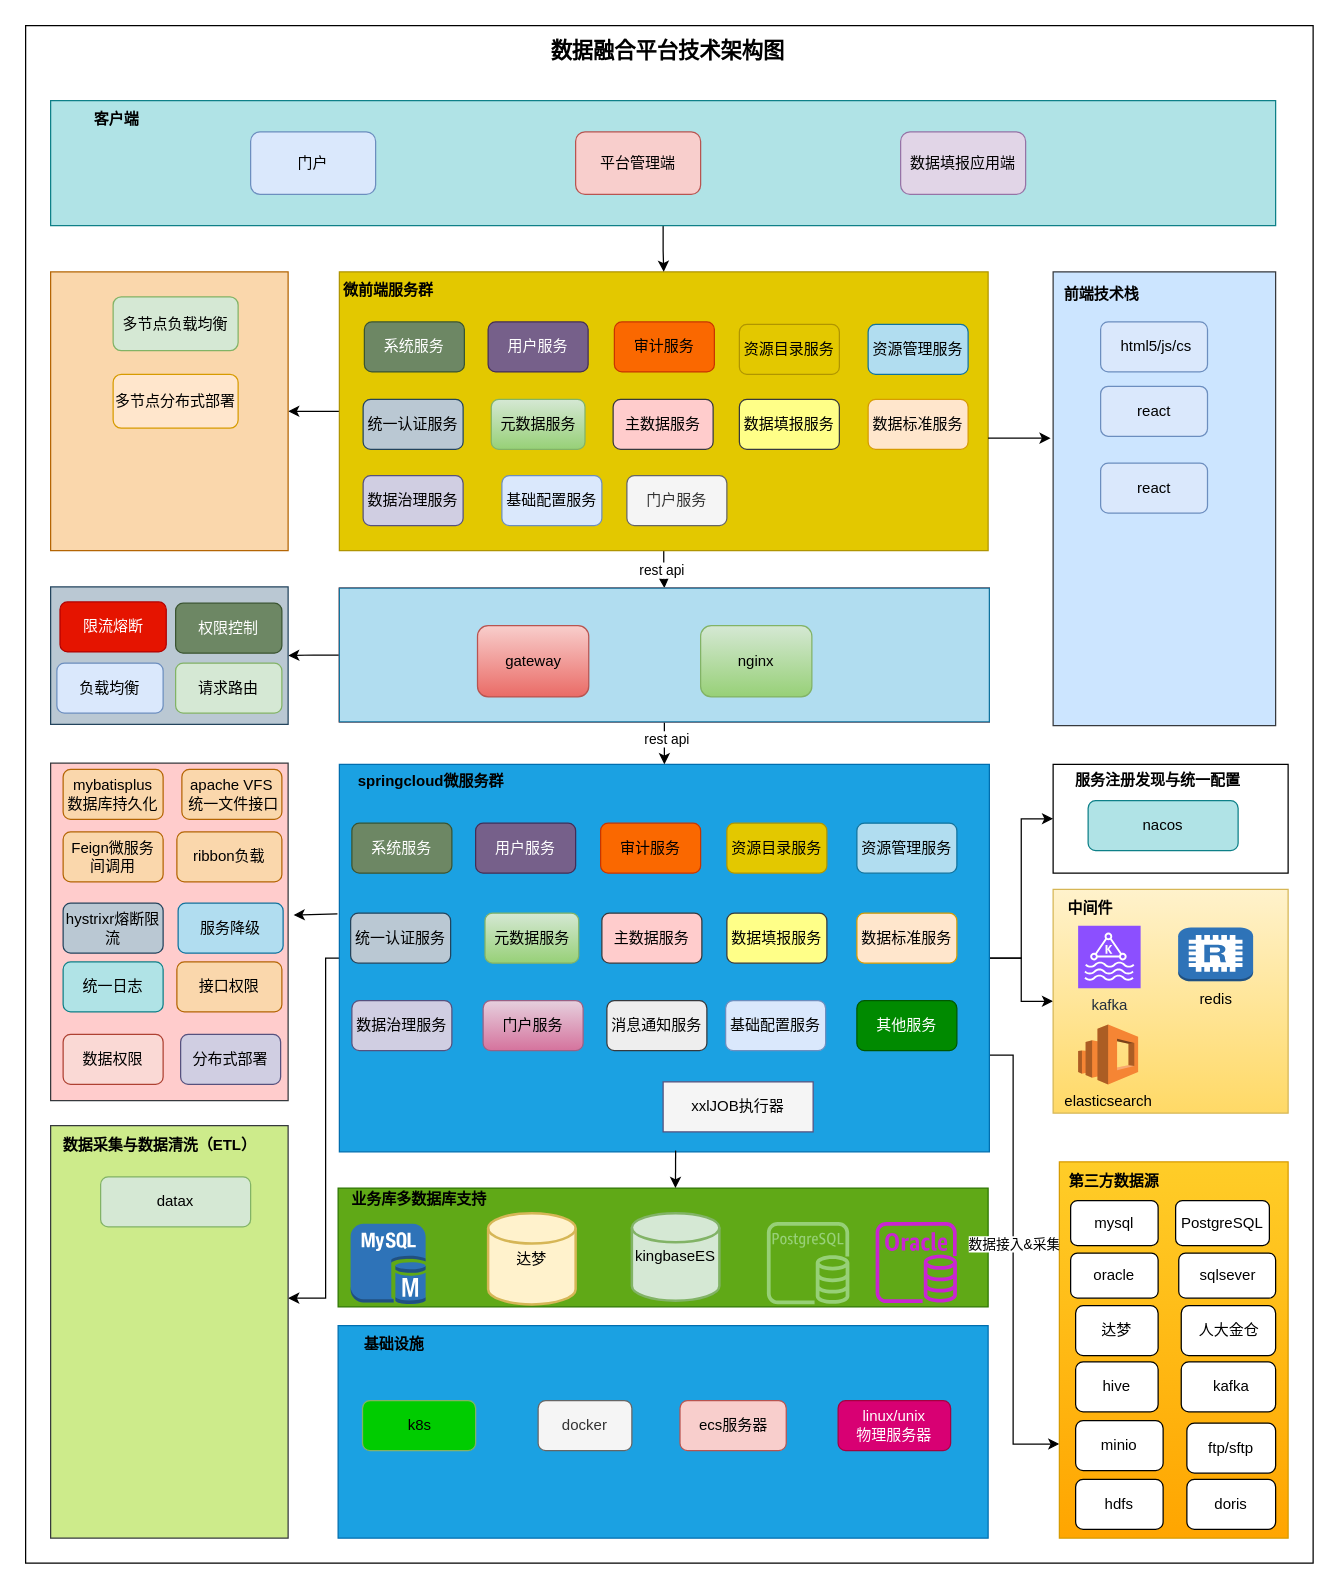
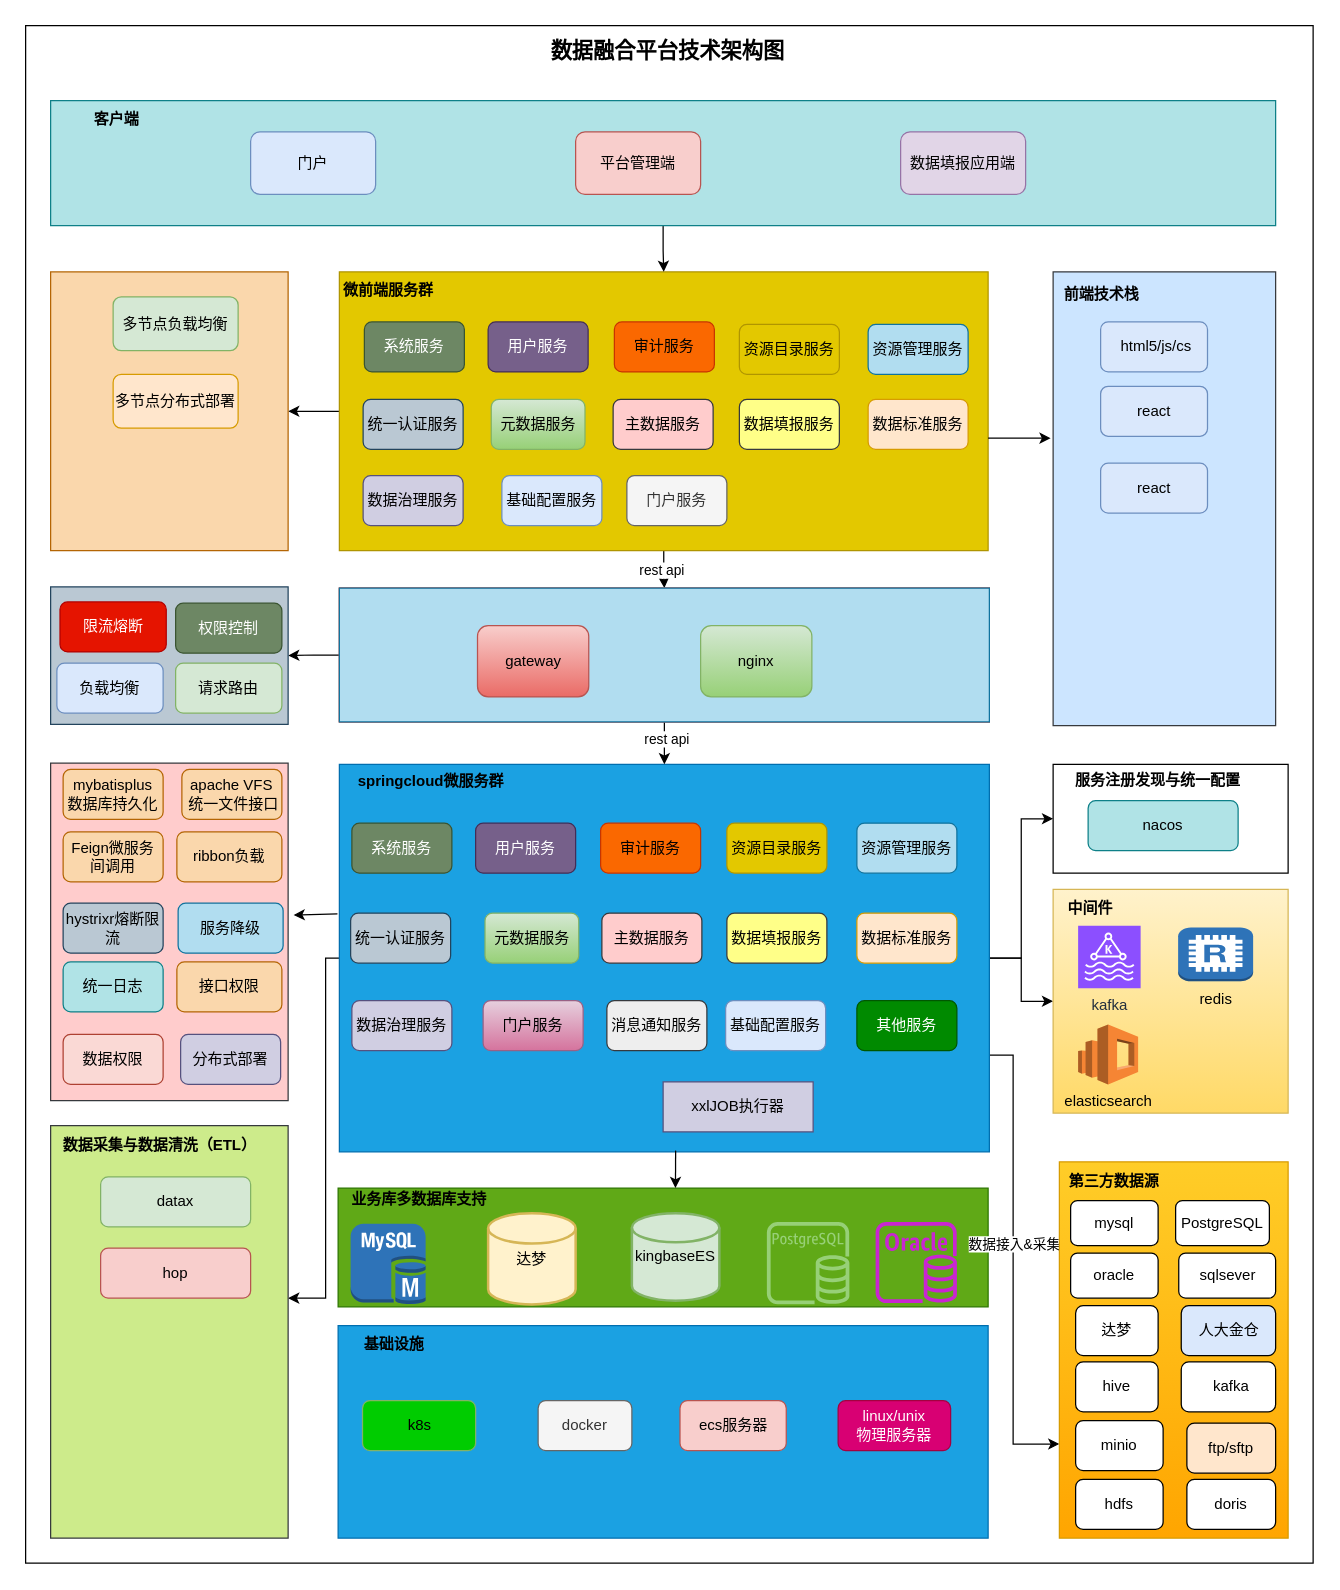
node "xxlJOB执行器": fillcolor #f5f5f5 -> #d0cee2
node "hop": added
node "人大金仓": fillcolor #ffffff -> #dae8fc
node "ftp/sftp": fillcolor #ffffff -> #ffe6cc
